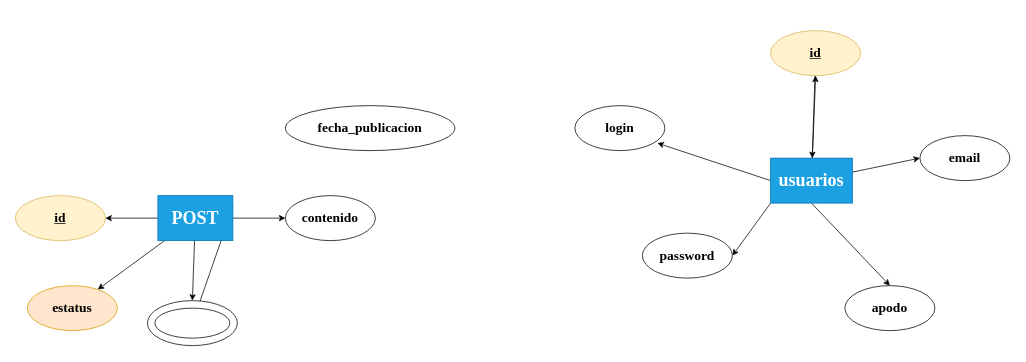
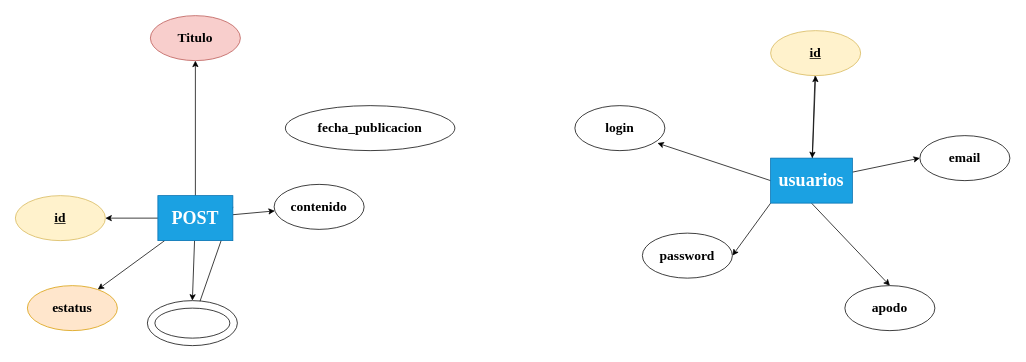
node "Titulo": added
edge "POST" -> "Titulo": added
node "contenido": moved (330, 218) -> (319, 207)
